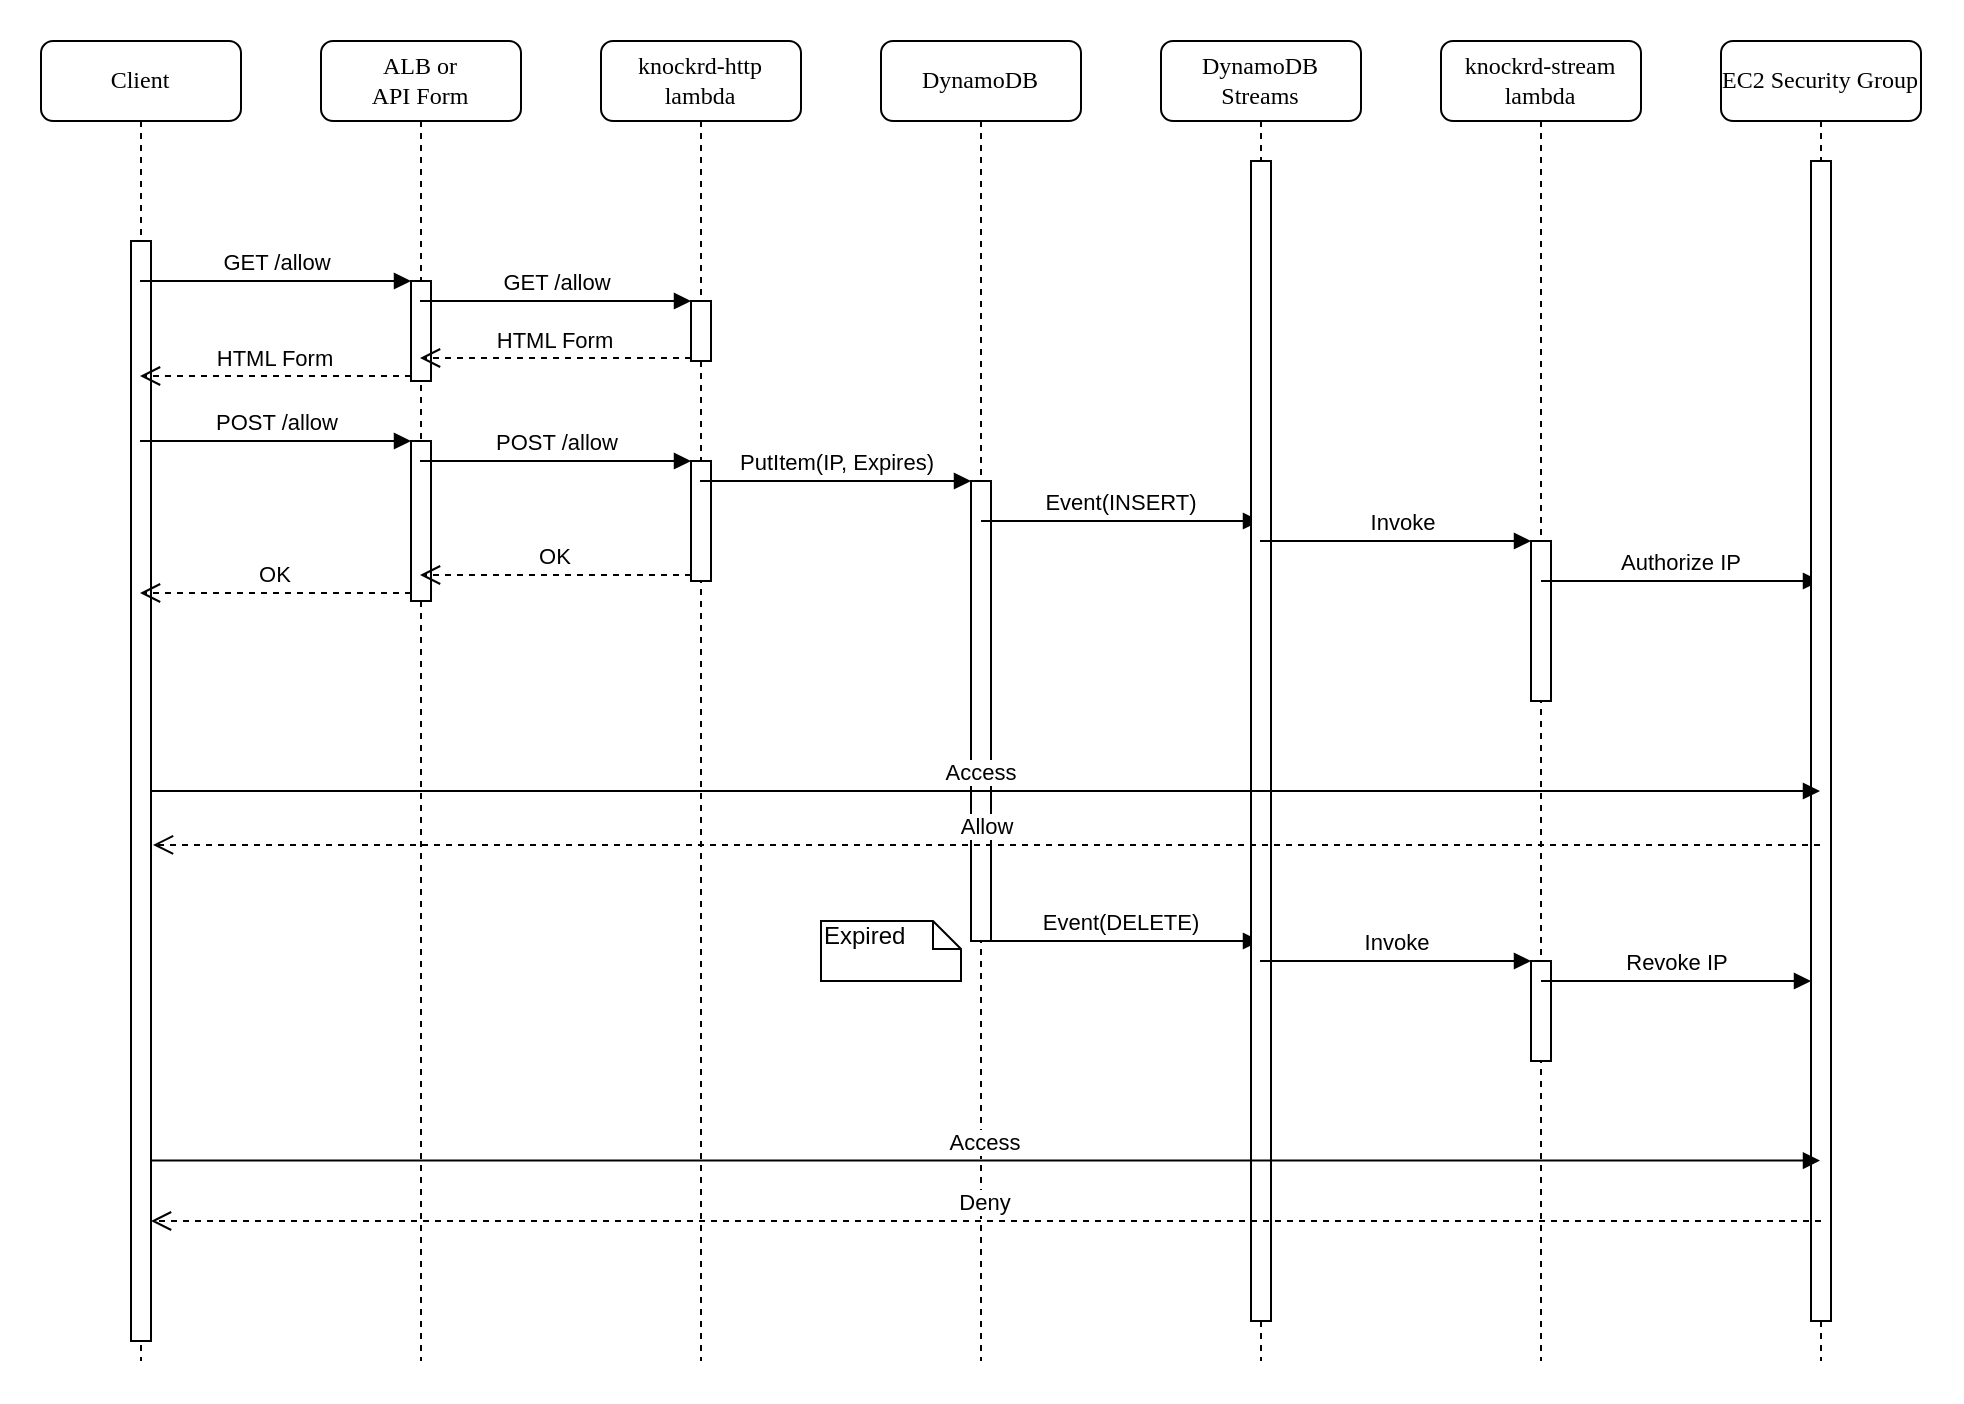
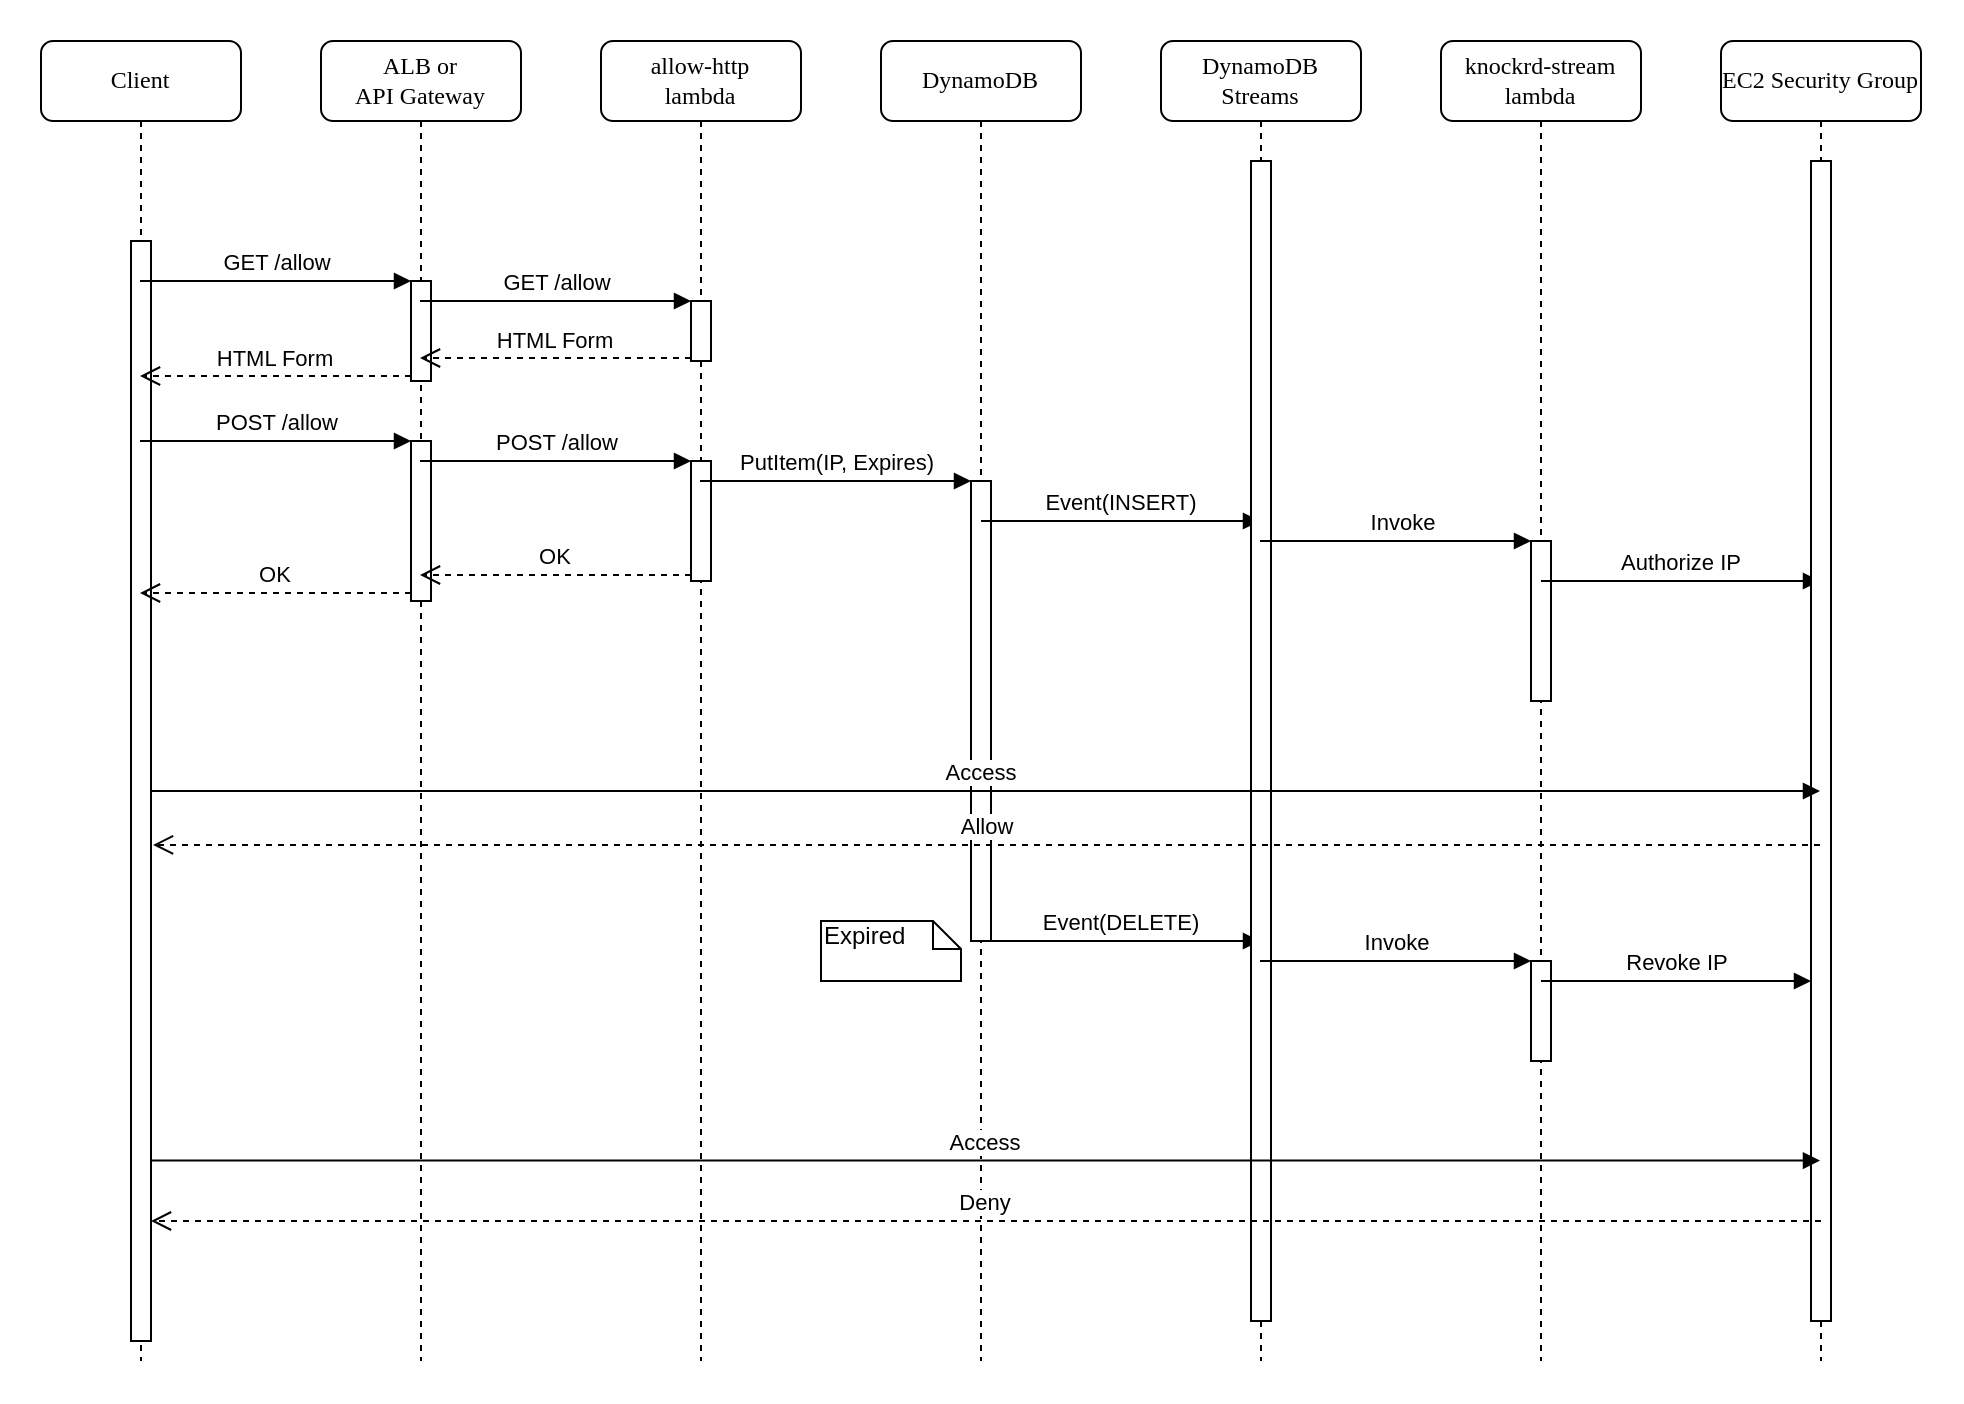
node "ALB or API Form": label "ALB or API Form" -> "ALB or API Gateway"
node "knockrd-http lambda": label "knockrd-http lambda" -> "allow-http lambda"
